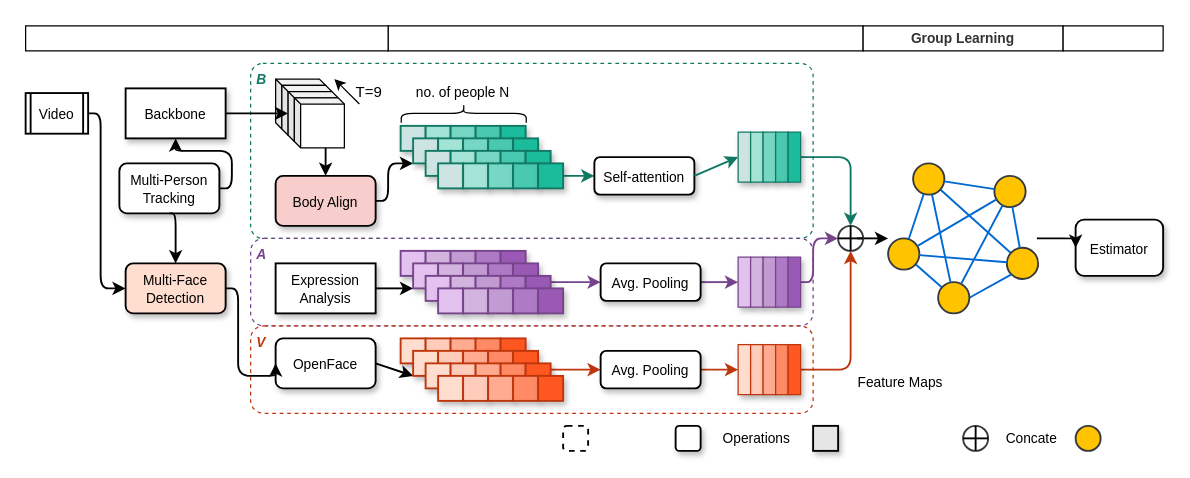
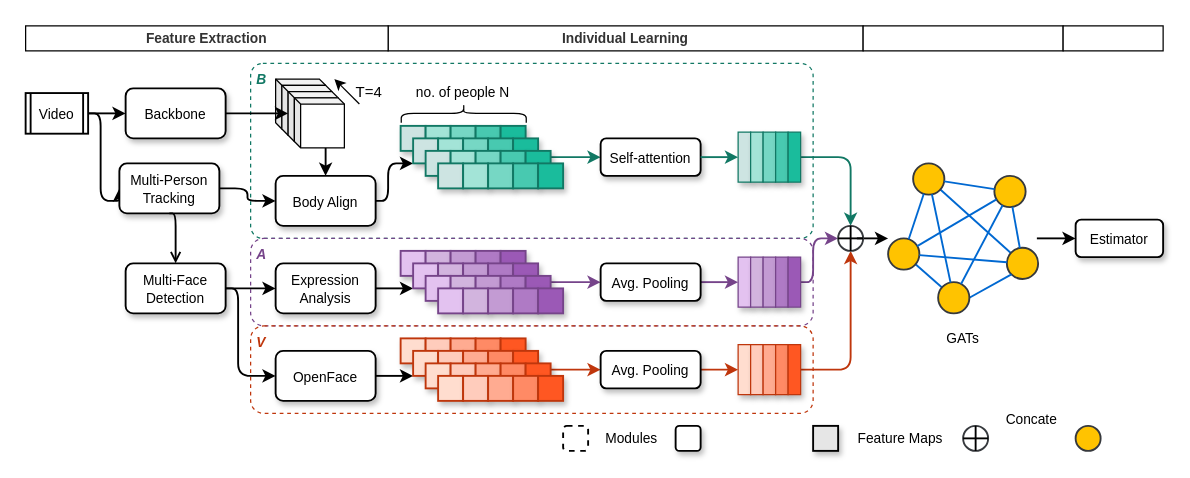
node "Feature Extraction": added
node "Individual Learning": added
node "Group Learning": removed
node "T=9": label "T=9" -> "T=4"
edge "Video" -> "Backbone": added
node "Backbone": shape rectangle -> rounded rectangle
edge "Multi-PersonTracking" -> "Backbone": now "Multi-PersonTracking" -> "Body Align"
node "Self-attention": moved (644, 176) -> (651, 157)
edge "Video" -> "Multi-PersonTracking": added
node "Body Align": fillcolor #f8cecc -> #ffffff
edge "Video" -> "Multi-FaceDetection": removed
node "Estimator": size 88x56 -> 88x38
edge "Multi-PersonTracking" -> "Multi-FaceDetection": arrowhead classic -> open
node "Multi-FaceDetection": fillcolor #ffddcf -> #ffffff
edge "Multi-FaceDetection" -> "Expression Analysis": added
node "Expression Analysis": shape rectangle -> rounded rectangle
node "GATs": added
node "OpenFace": moved (326, 363) -> (326, 376)
node "Feature Maps": moved (901, 382) -> (901, 438)
node "Modules": added
node "Operations": removed
node "Concate": moved (1032, 438) -> (1032, 419)
